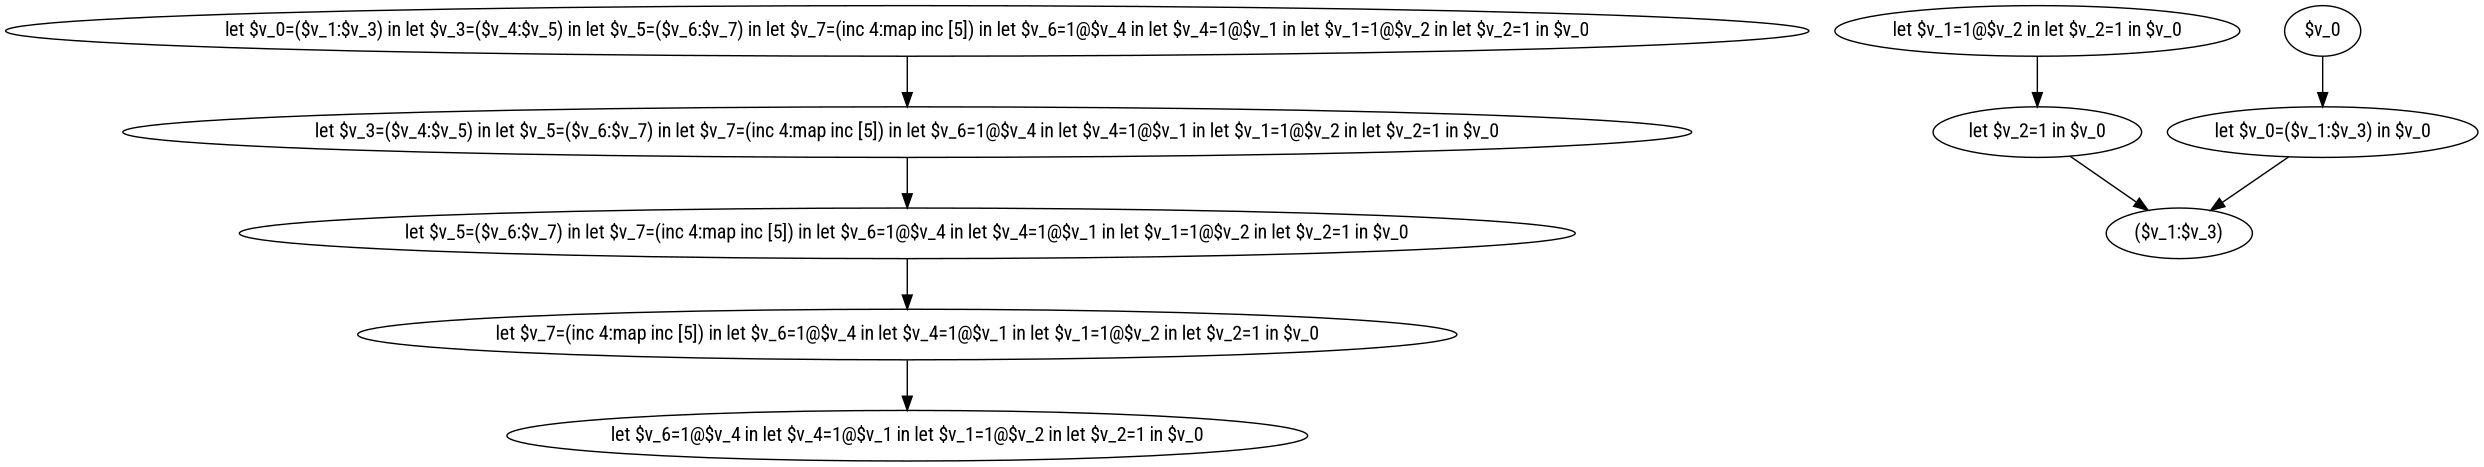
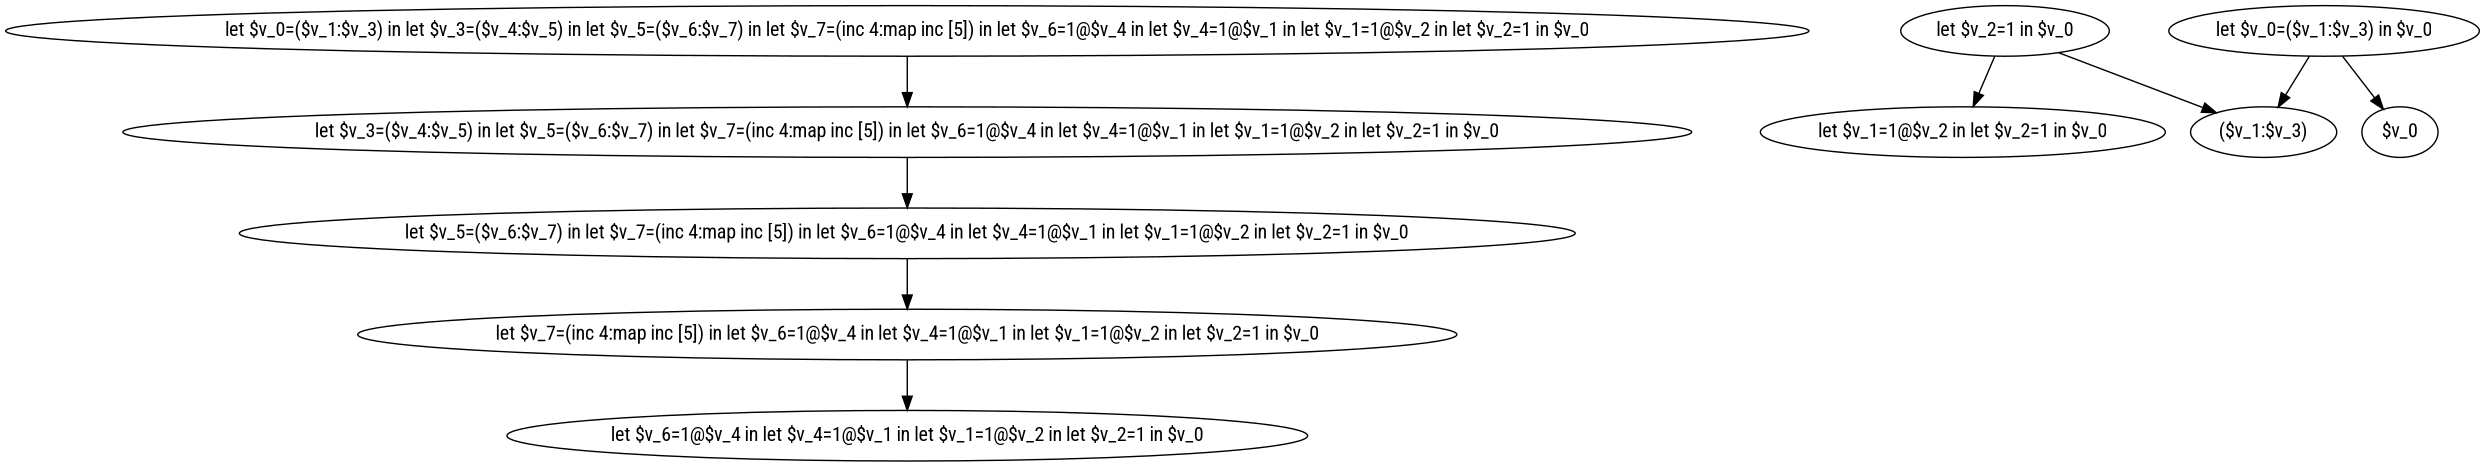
edge "let $v_1=1@$v_2 in let $v_2=1 in $v_0" -> "let $v_2=1 in $v_0": reversed
edge "$v_0" -> "let $v_0=($v_1:$v_3) in $v_0": reversed
